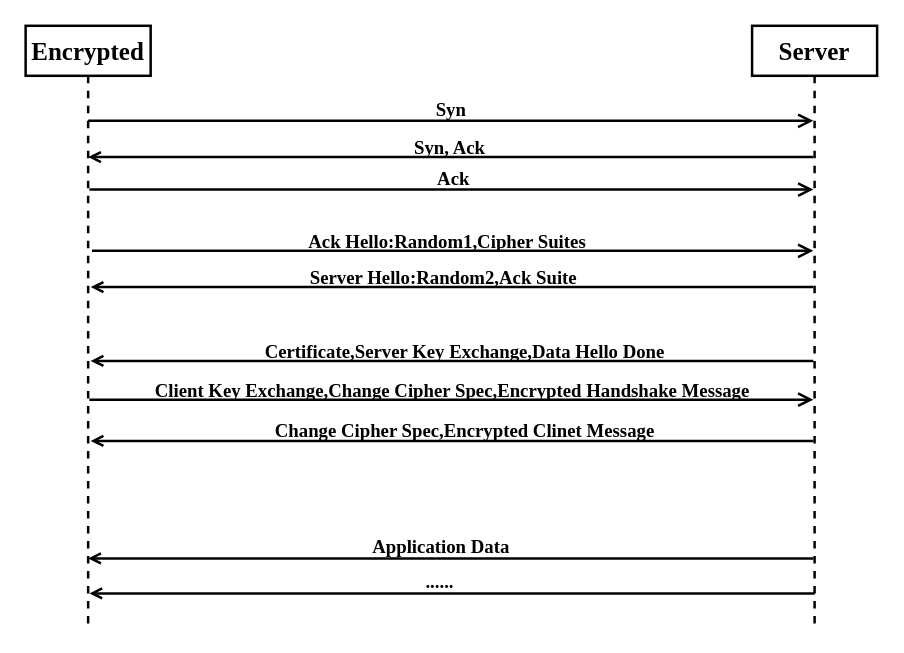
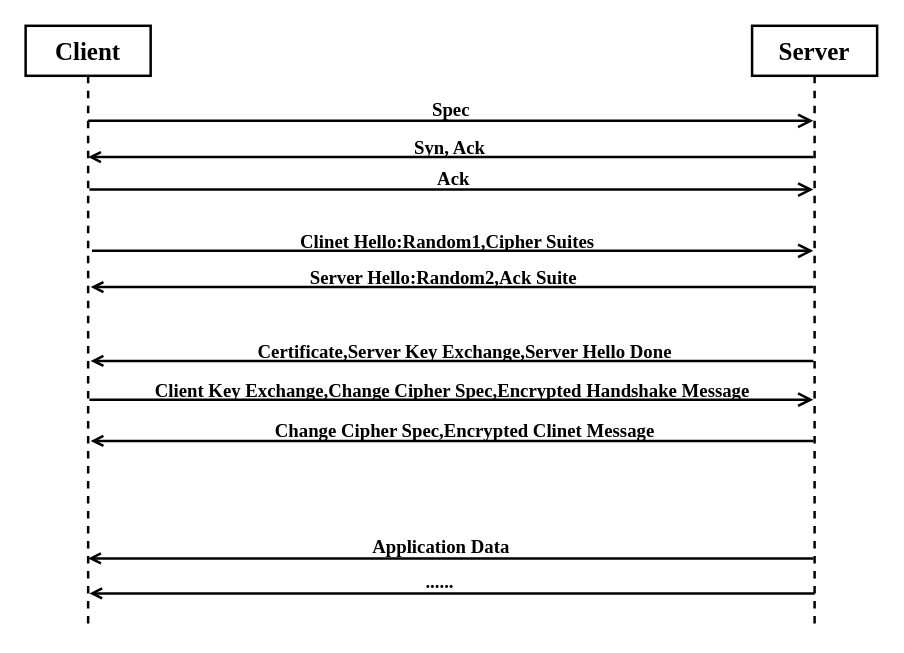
node "Encrypted": label "Encrypted" -> "Client"
node "Syn": label "Syn" -> "Spec"
node "Ack Hello:Random1,Cipher Suites": label "Ack Hello:Random1,Cipher Suites" -> "Clinet Hello:Random1,Cipher Suites"
node "Certificate,Server Key Exchange,Data Hello Done": label "Certificate,Server Key Exchange,Data Hello Done" -> "Certificate,Server Key Exchange,Server Hello Done"
